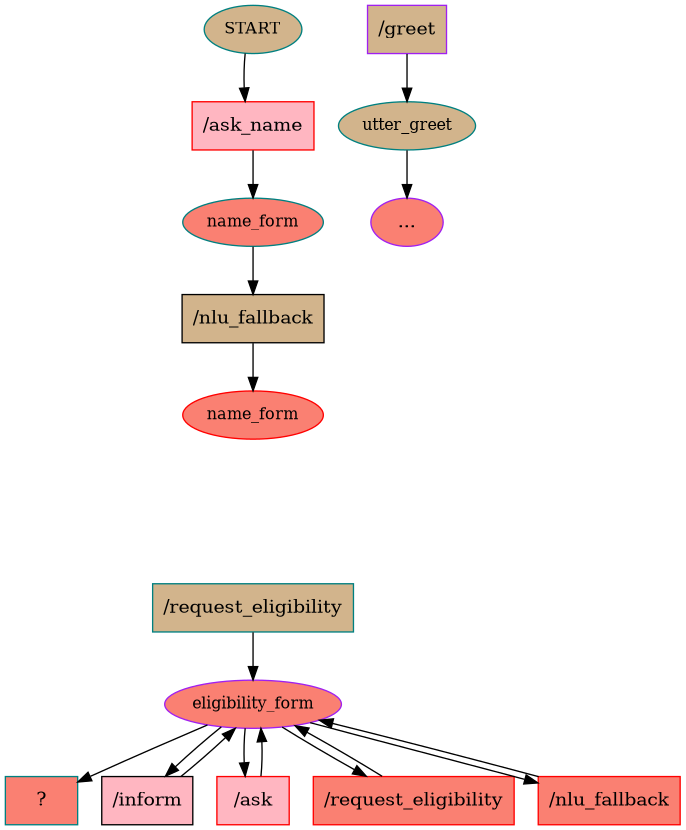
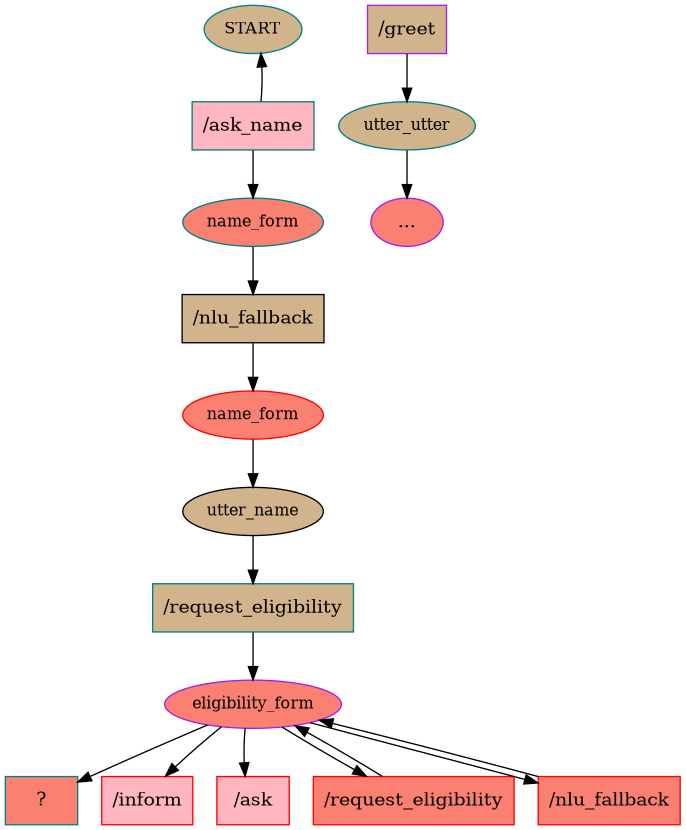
edge "START" -> "/ask_name": reversed
node "/ask_name": color red -> teal
node "utter_greet": label "utter_greet" -> "utter_utter"
node "utter_name": added
edge "/inform" -> "eligibility_form": removed
edge "/ask" -> "eligibility_form": removed
node "/inform": color black -> red
